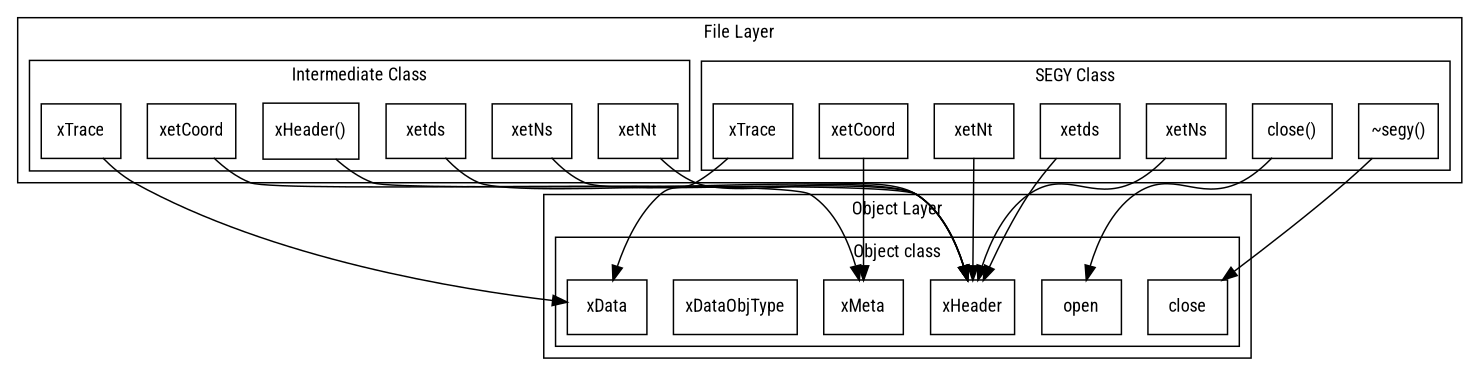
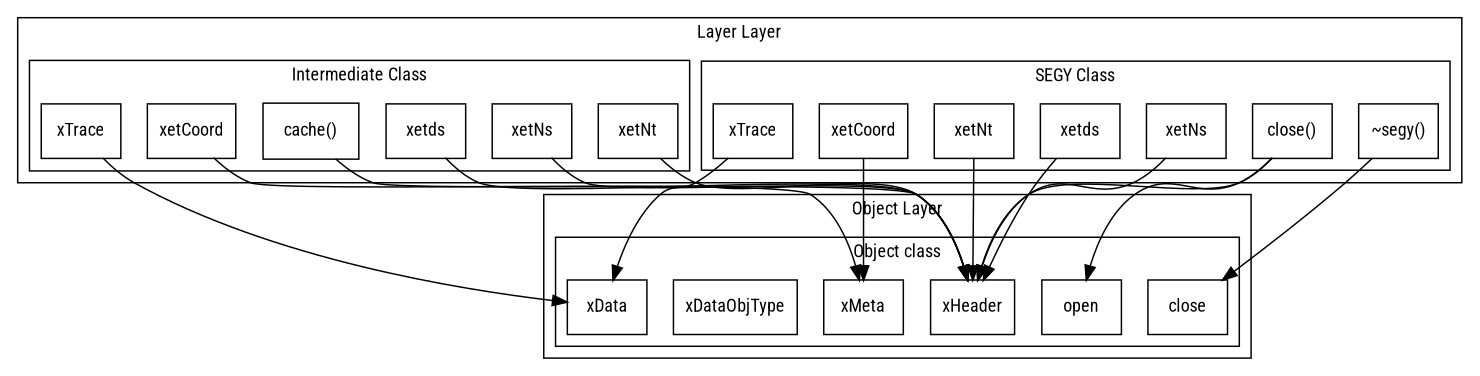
cluster "File Layer": label "File Layer" -> "Layer Layer"
node "xHeader()": label "xHeader()" -> "cache()"
edge "close()" -> "xHeader": added
